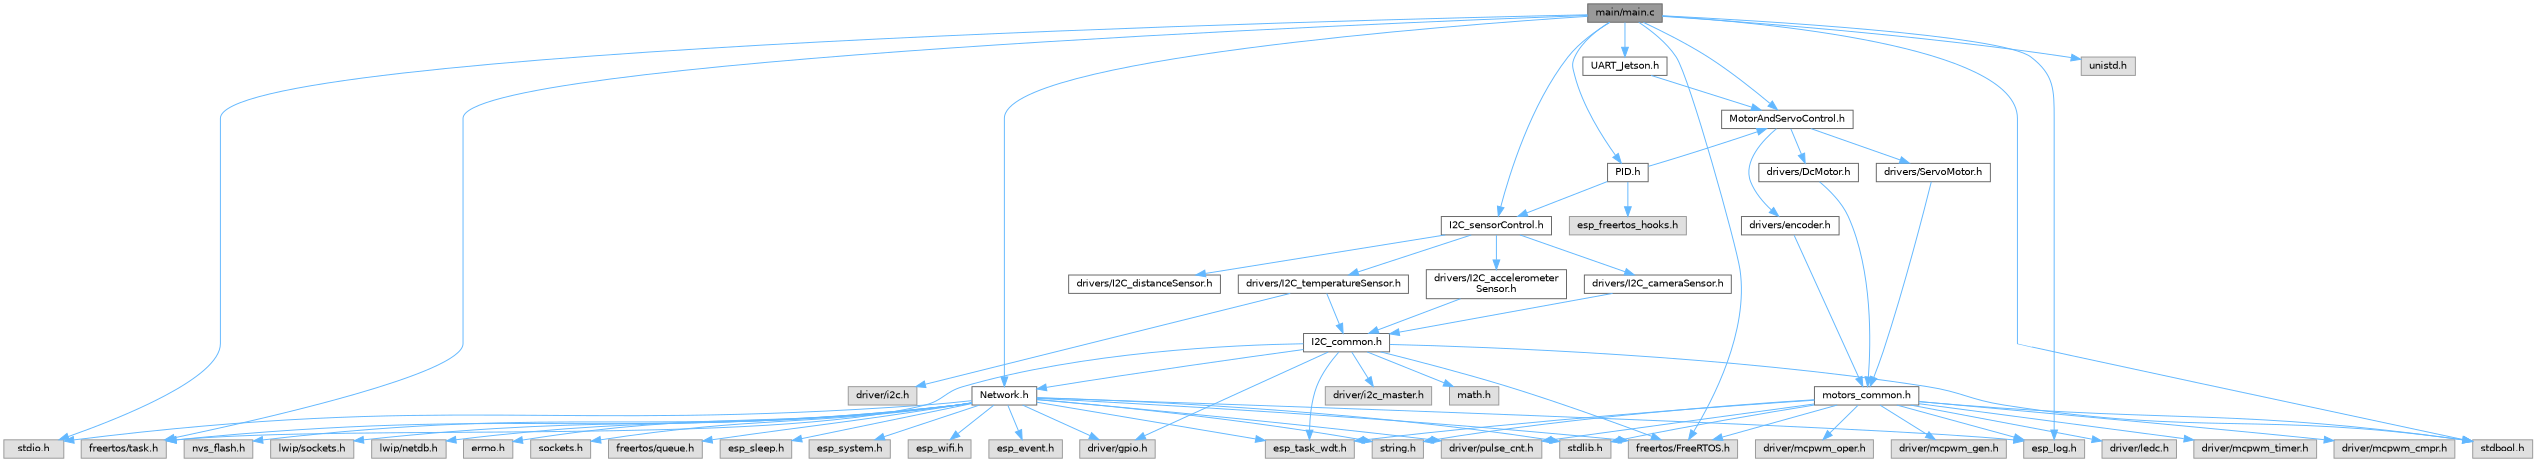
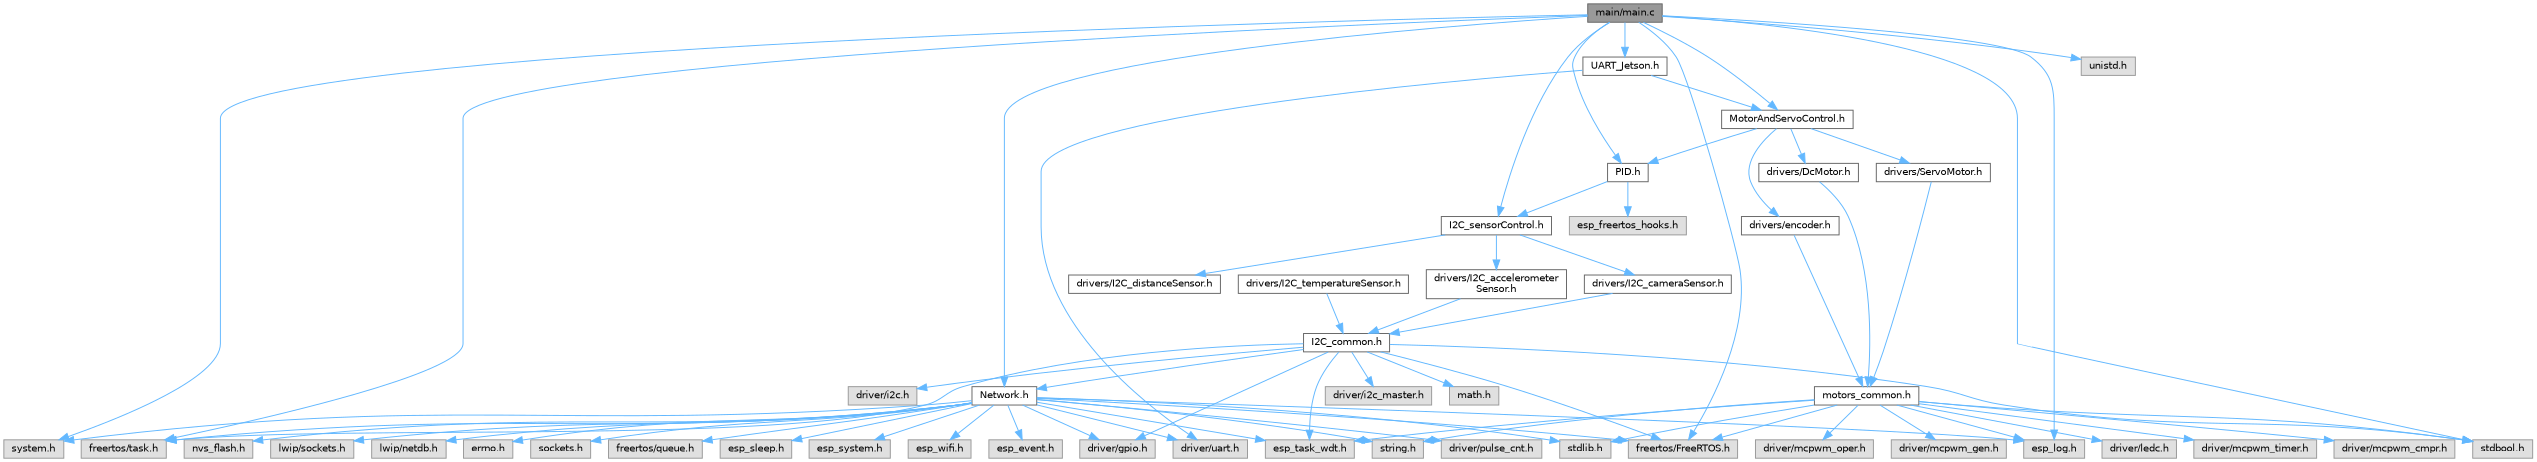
edge "PID.h" -> "MotorAndServoControl.h": reversed
edge "I2C_sensorControl.h" -> "drivers/I2C_temperatureSensor.h": removed
edge "drivers/I2C_temperatureSensor.h" -> "driver/i2c.h": now "I2C_common.h" -> "driver/i2c.h"
edge "motors_common.h" -> "driver/pulse_cnt.h": removed
node "stdio.h": label "stdio.h" -> "system.h"
node "driver/uart.h": added
